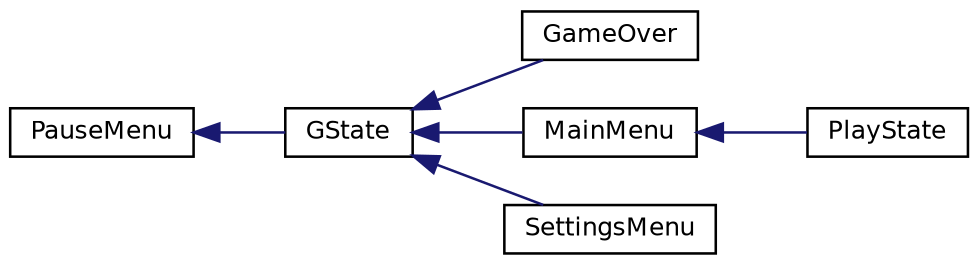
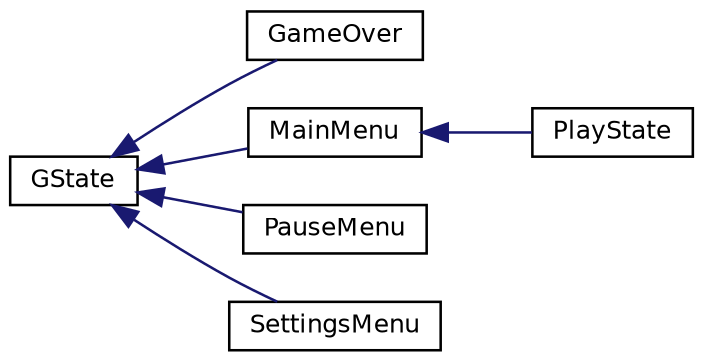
edge "GState" -> "PauseMenu": reversed
